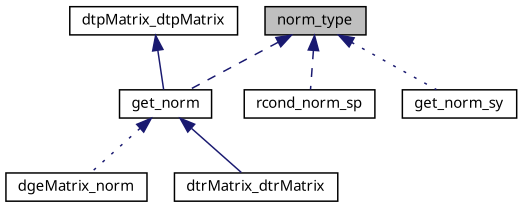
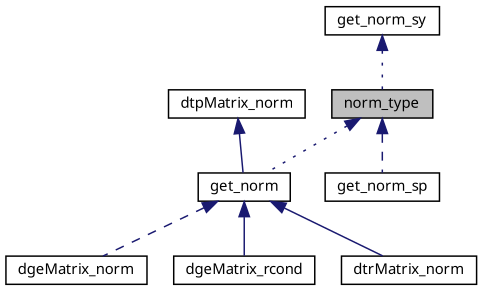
node "dtpMatrix_dtpMatrix": label "dtpMatrix_dtpMatrix" -> "dtpMatrix_norm"
edge "get_norm" -> "norm_type": style dashed -> dotted
edge "get_norm_sy" -> "norm_type": reversed
node "rcond_norm_sp": label "rcond_norm_sp" -> "get_norm_sp"
edge "dgeMatrix_norm" -> "get_norm": style dotted -> dashed
node "dtrMatrix_dtrMatrix": label "dtrMatrix_dtrMatrix" -> "dtrMatrix_norm"
node "dgeMatrix_rcond": added
